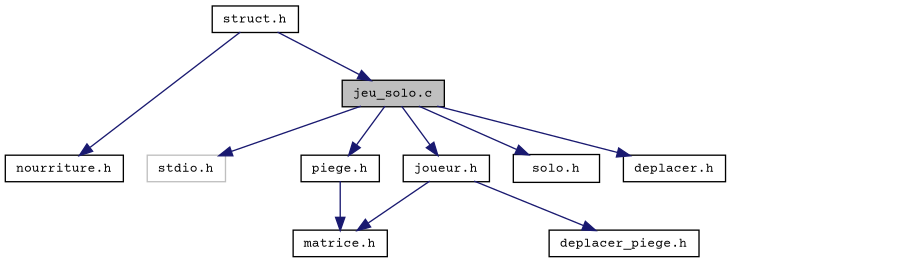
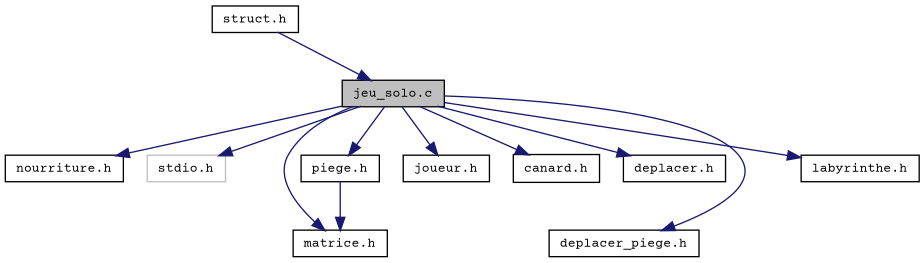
edge "struct.h" -> "nourriture.h": now "jeu_solo.c" -> "nourriture.h"
node "solo.h": label "solo.h" -> "canard.h"
node "labyrinthe.h": added
edge "joueur.h" -> "matrice.h": now "jeu_solo.c" -> "matrice.h"
edge "joueur.h" -> "deplacer_piege.h": now "jeu_solo.c" -> "deplacer_piege.h"
